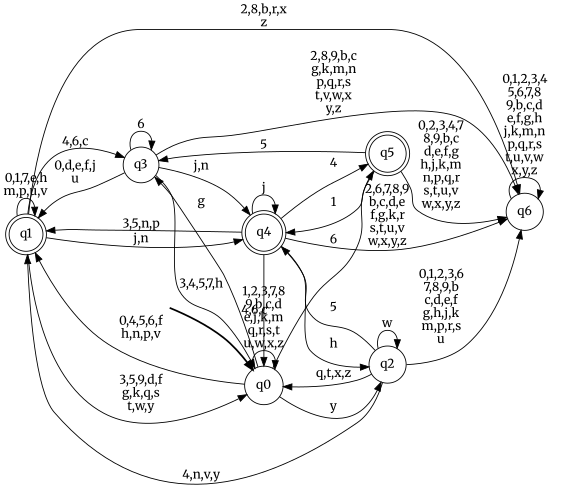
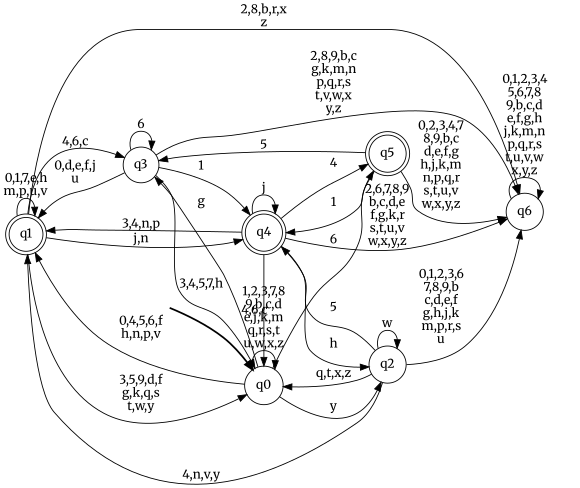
edge "q3" -> "q4": label "j,n" -> "1"
edge "q4" -> "q1": label "3,5,n,p" -> "3,4,n,p"
